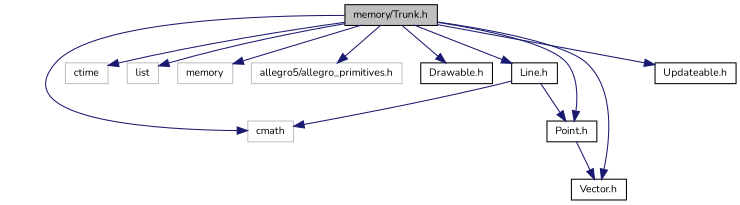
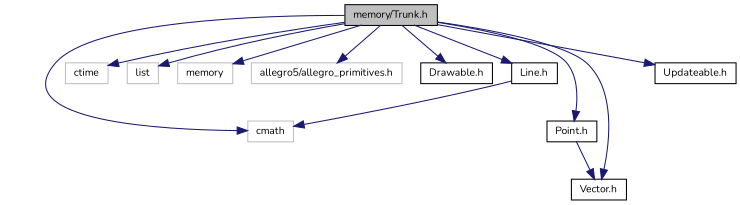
edge "Line.h" -> "Point.h": removed
